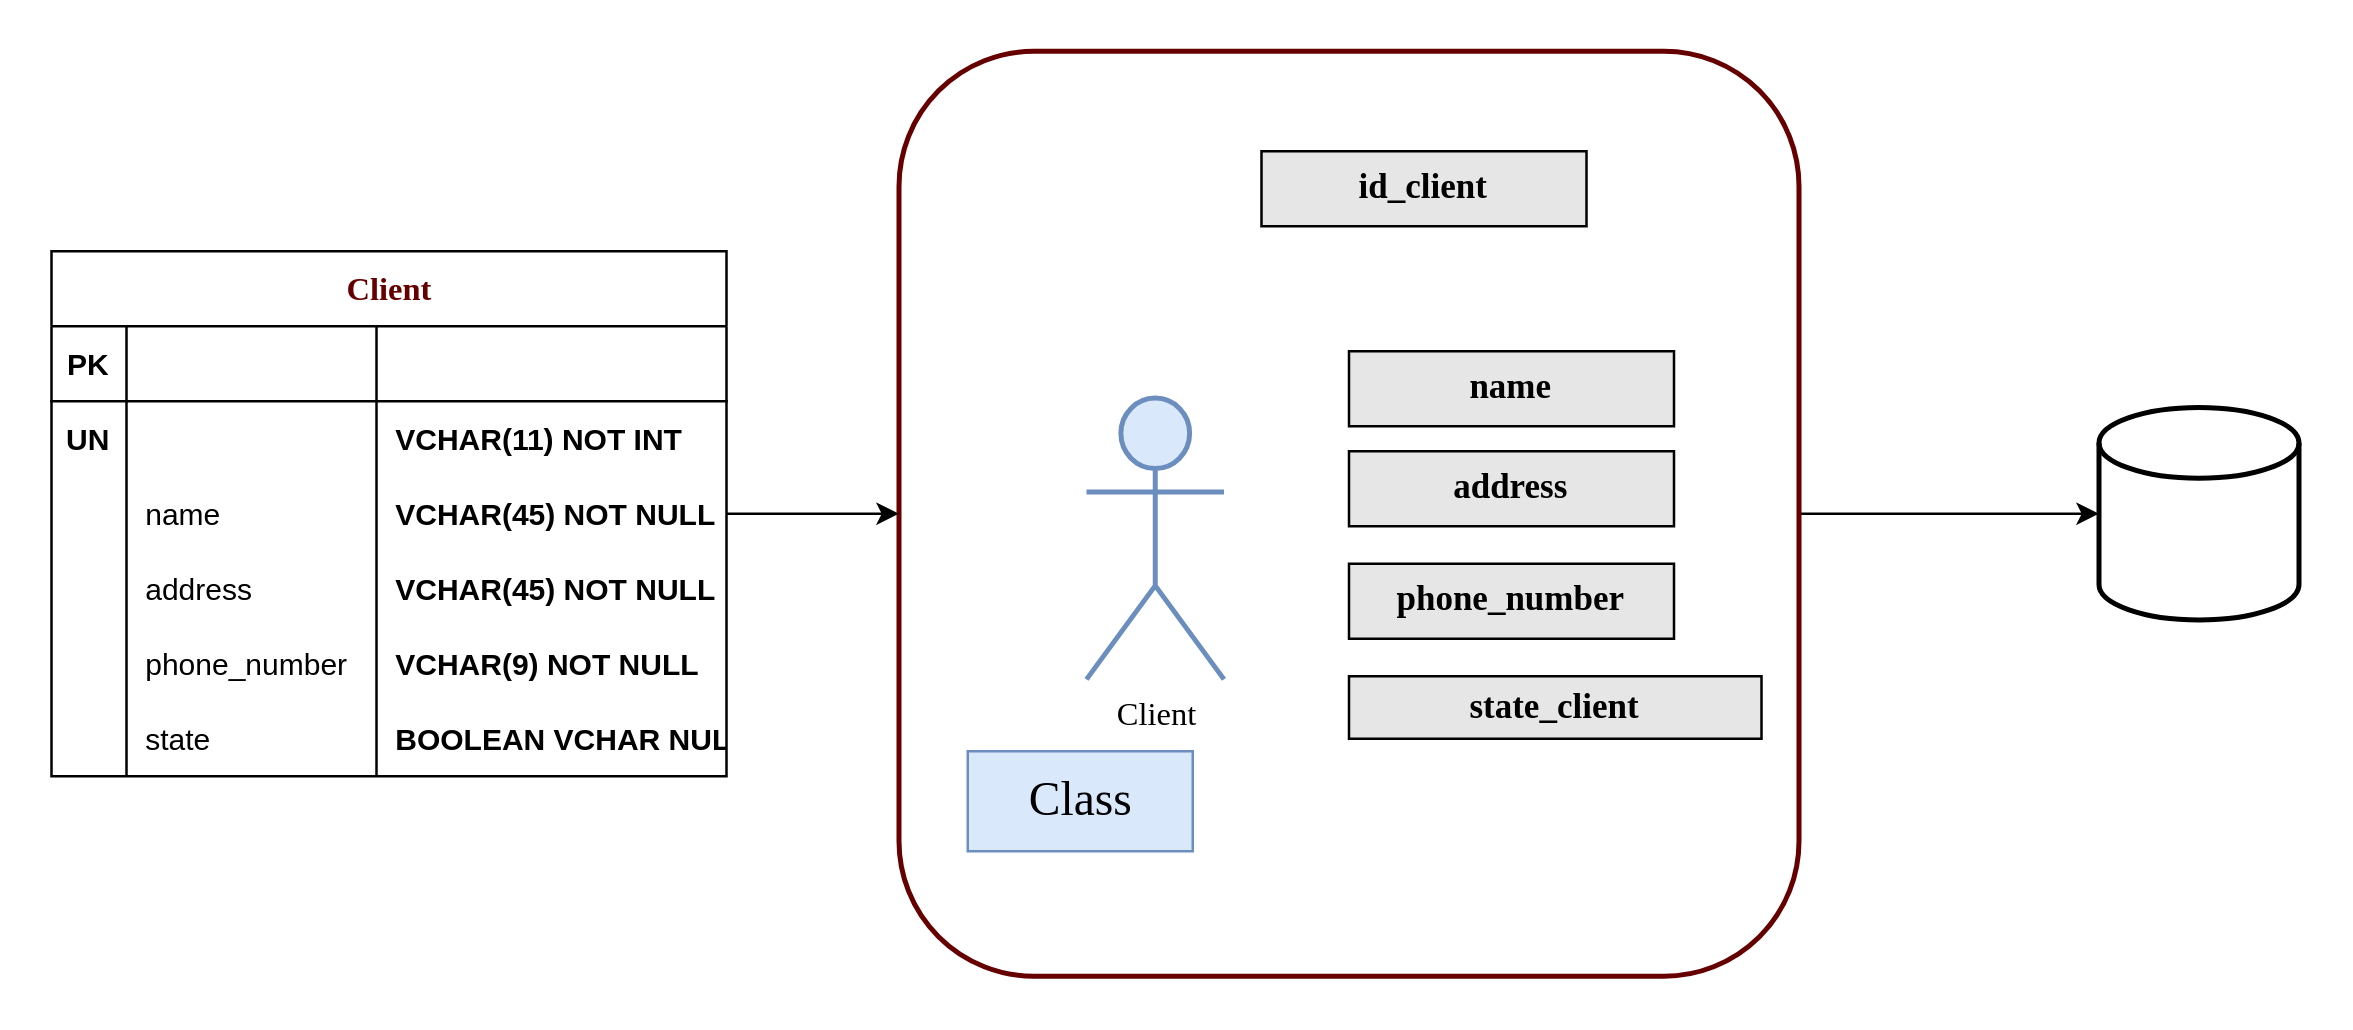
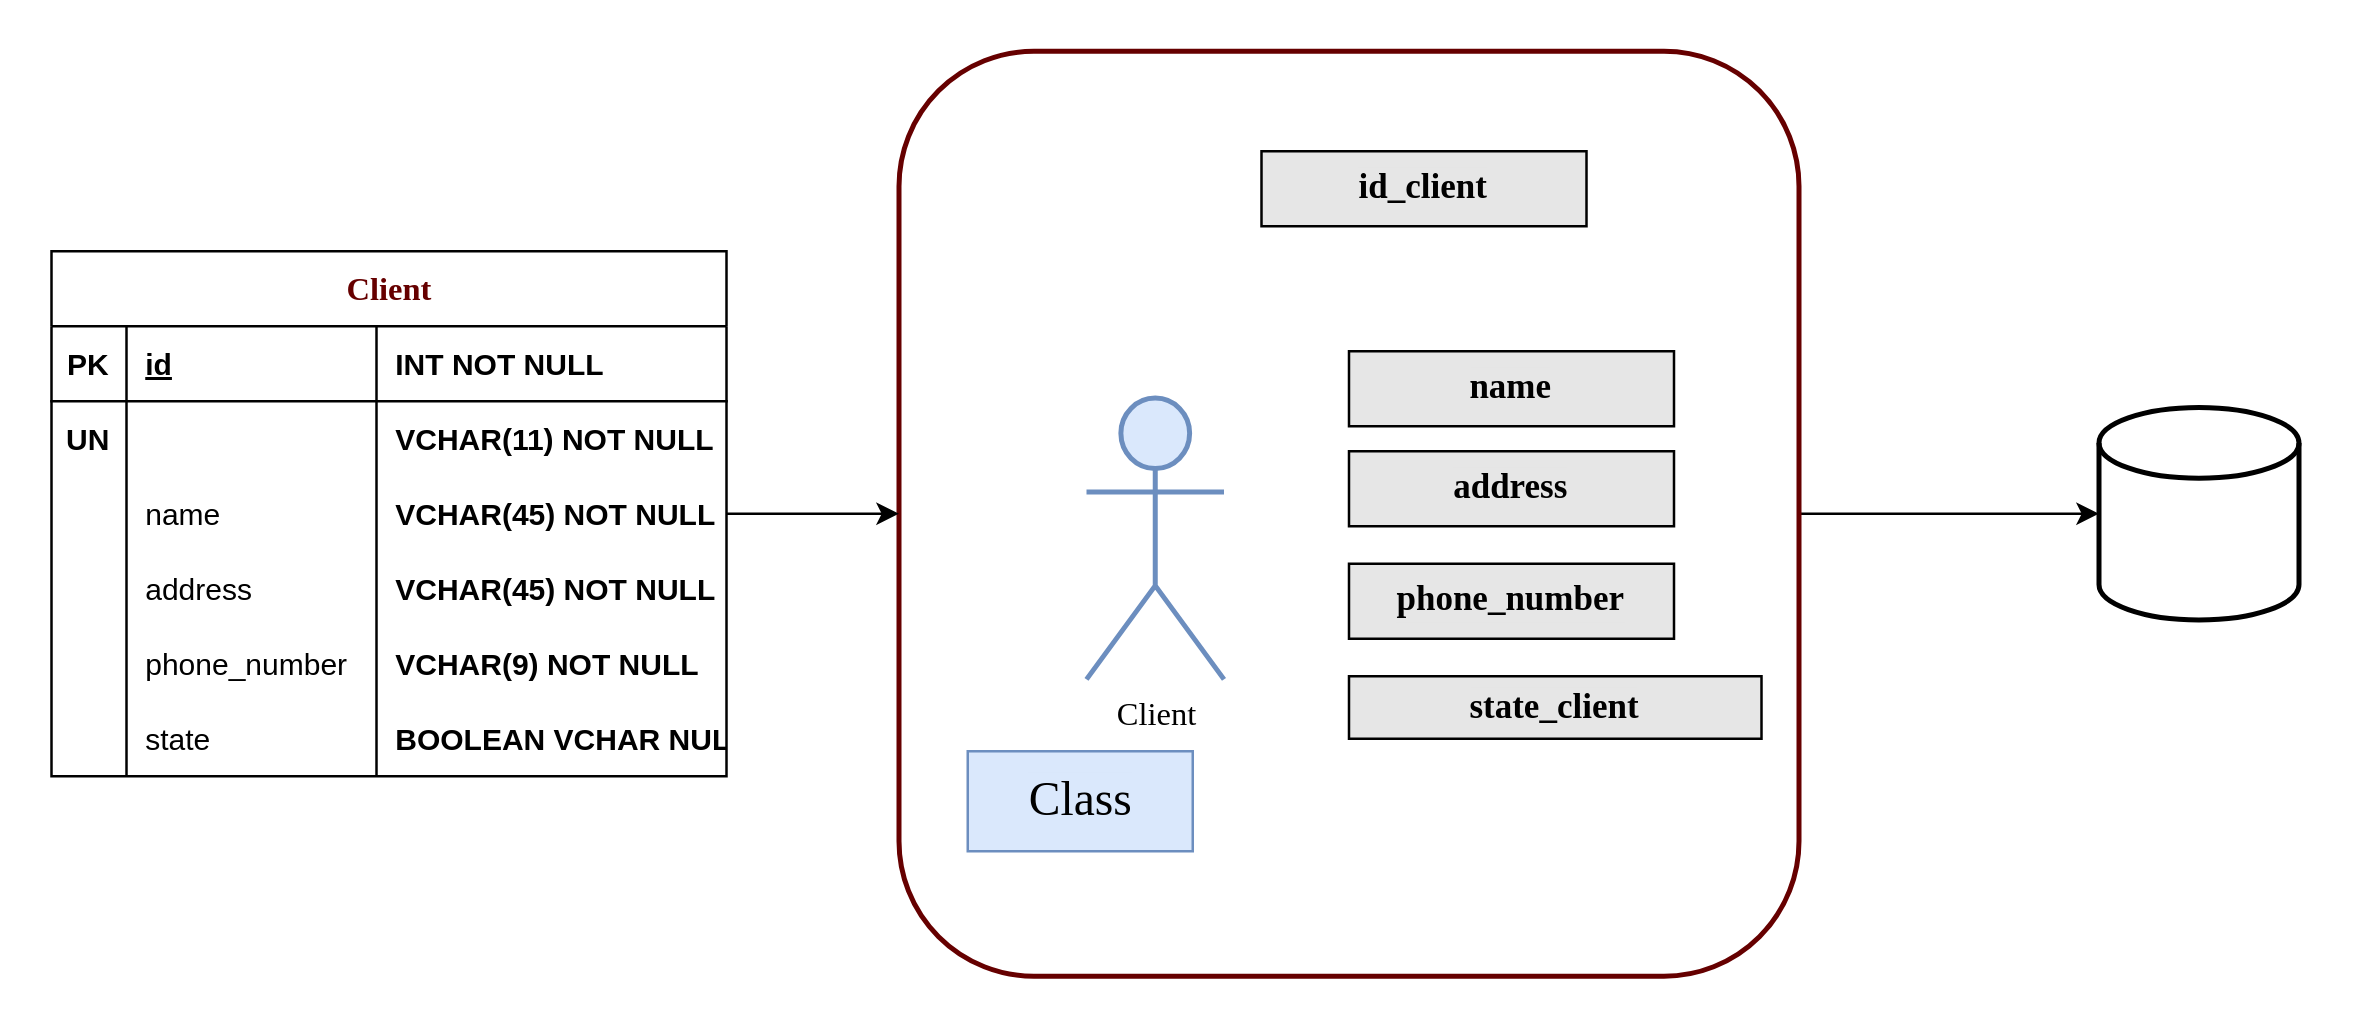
node "id": added
node "INT NOT NULL": added
node "VCHAR(11) NOT INT": label "VCHAR(11) NOT INT" -> "VCHAR(11) NOT NULL"
